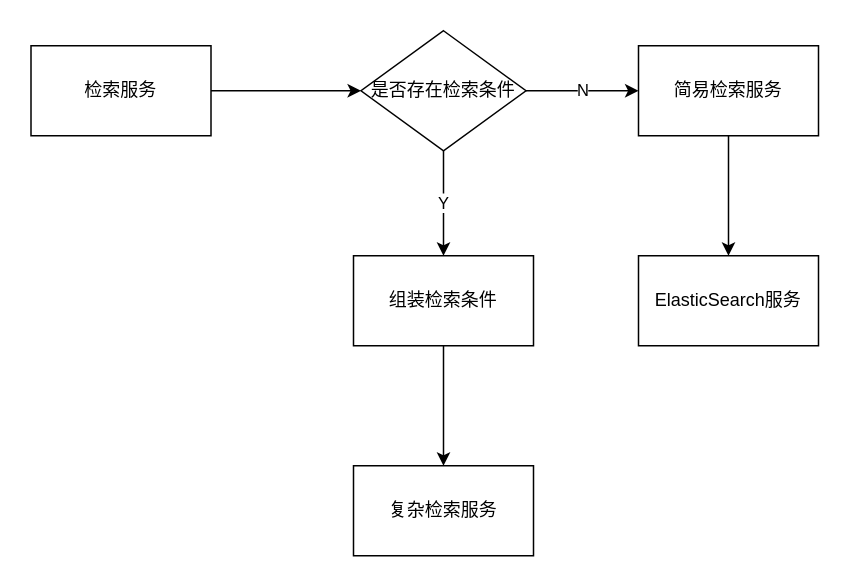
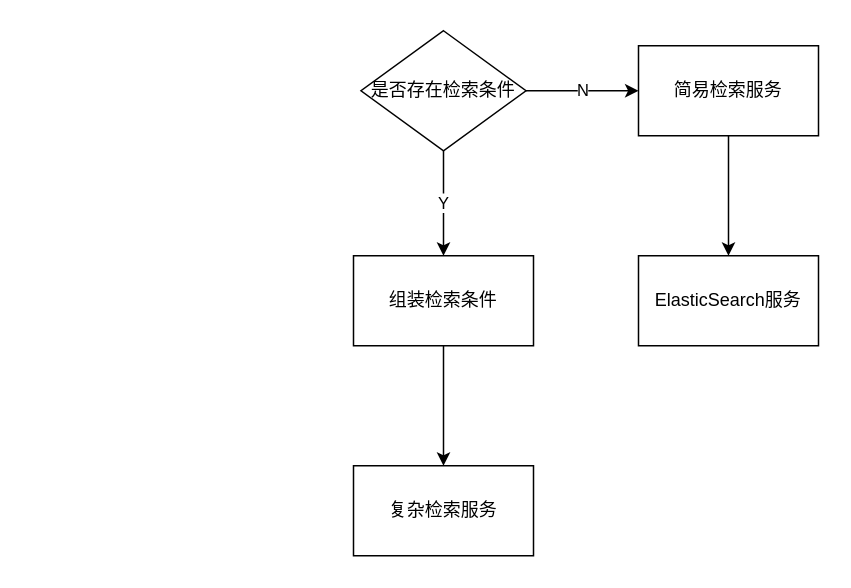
node "检索服务": removed
edge "检索服务" -> "是否存在检索条件": removed
